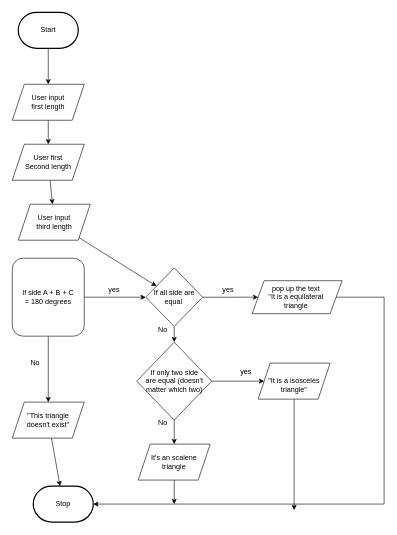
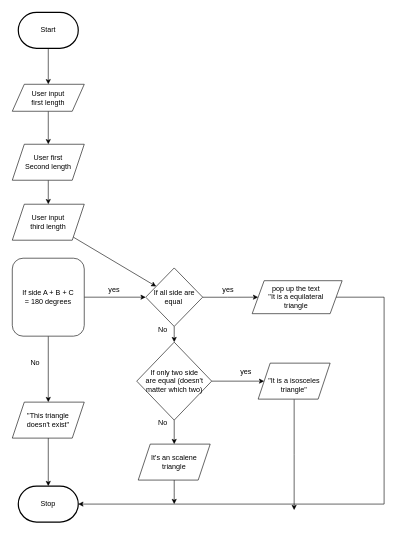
node "User input first length": size 72x36 -> 72x27
node "User input third length": moved (54, 222) -> (48, 222)
node "Stop": moved (63, 504) -> (48, 504)
